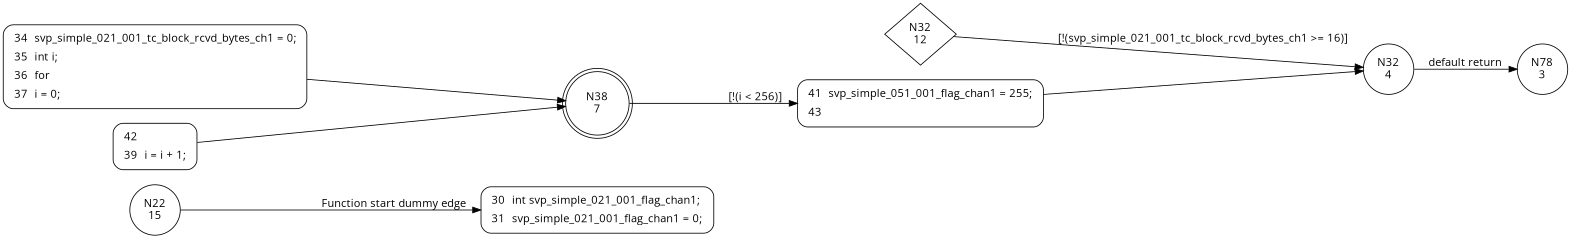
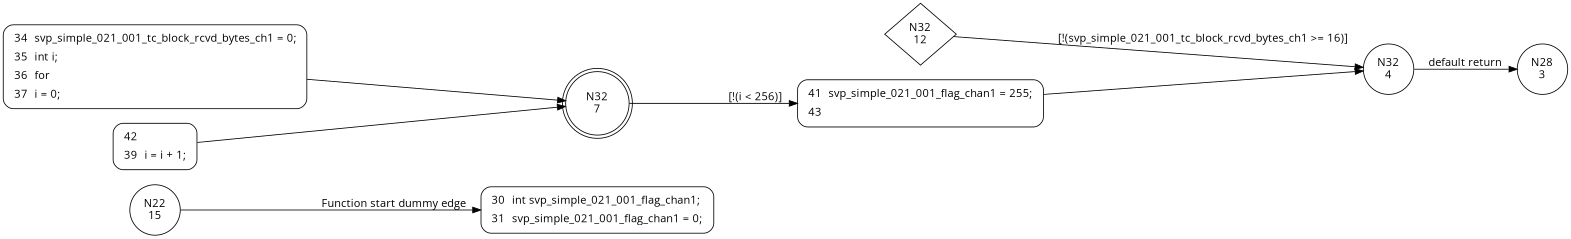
node "N78 3": label "N78 3" -> "N28 3"
node "41": text "svp_simple_051_001_flag_chan1 = 255;" -> "svp_simple_021_001_flag_chan1 = 255;"
node "N38 7": label "N38 7" -> "N32 7"
